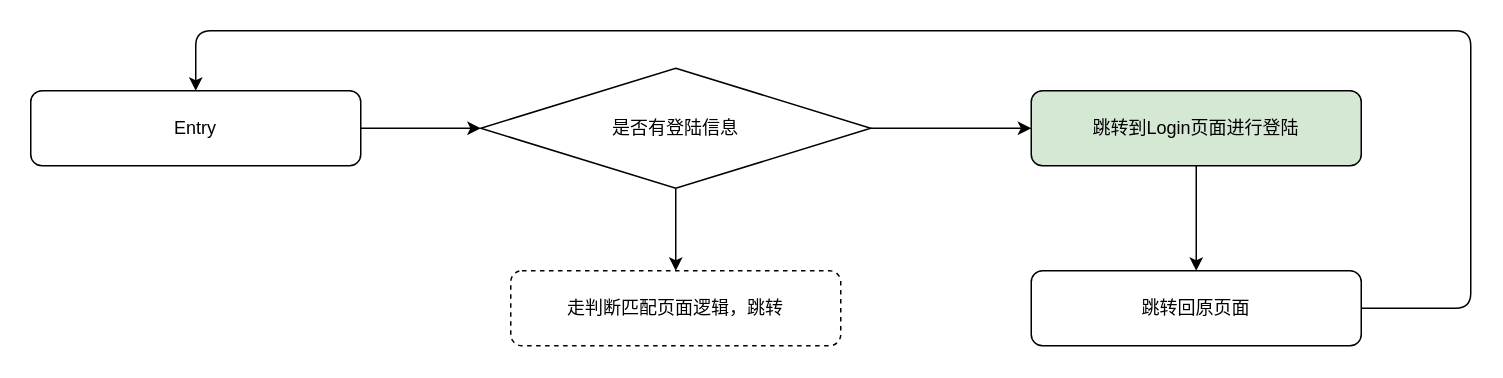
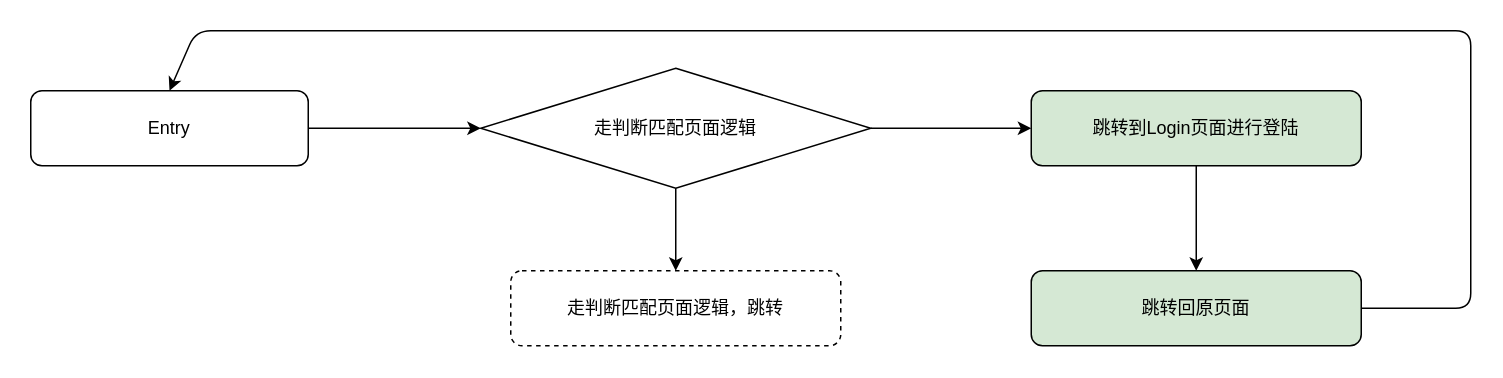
node "Entry": size 330x75 -> 278x75
node "是否有登陆信息": label "是否有登陆信息" -> "走判断匹配页面逻辑"
node "跳转回原页面": fillcolor #ffffff -> #d5e8d4
